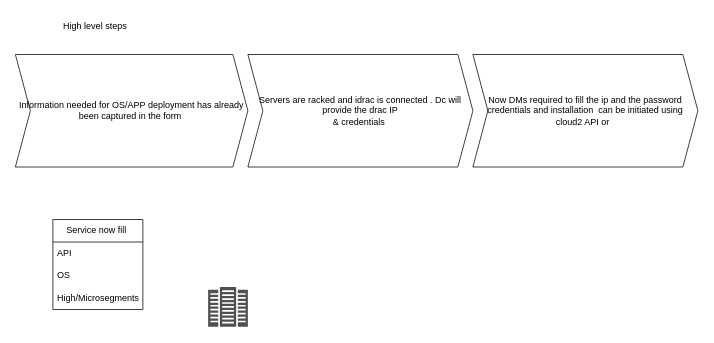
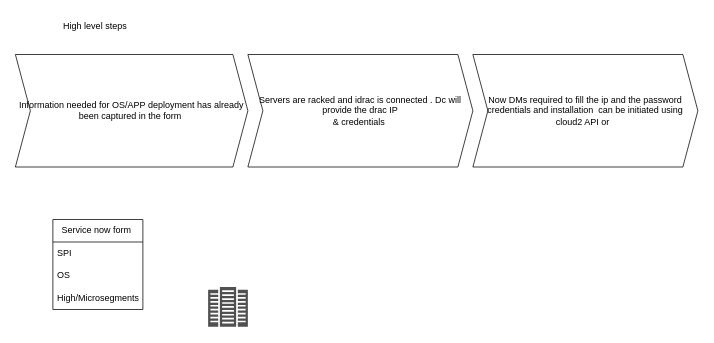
node "Service now fill": label "Service now fill" -> "Service now form"
node "API": label "API" -> "SPI"
